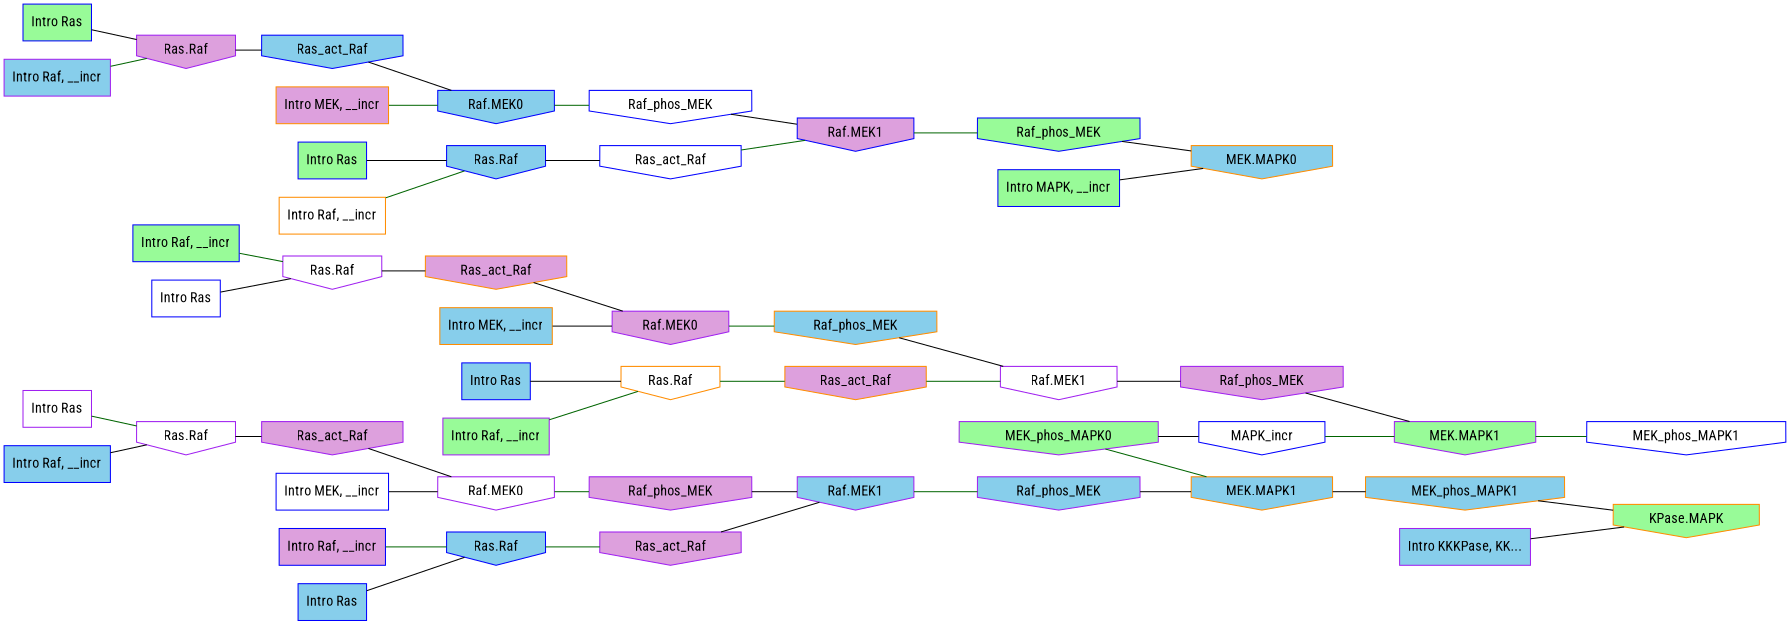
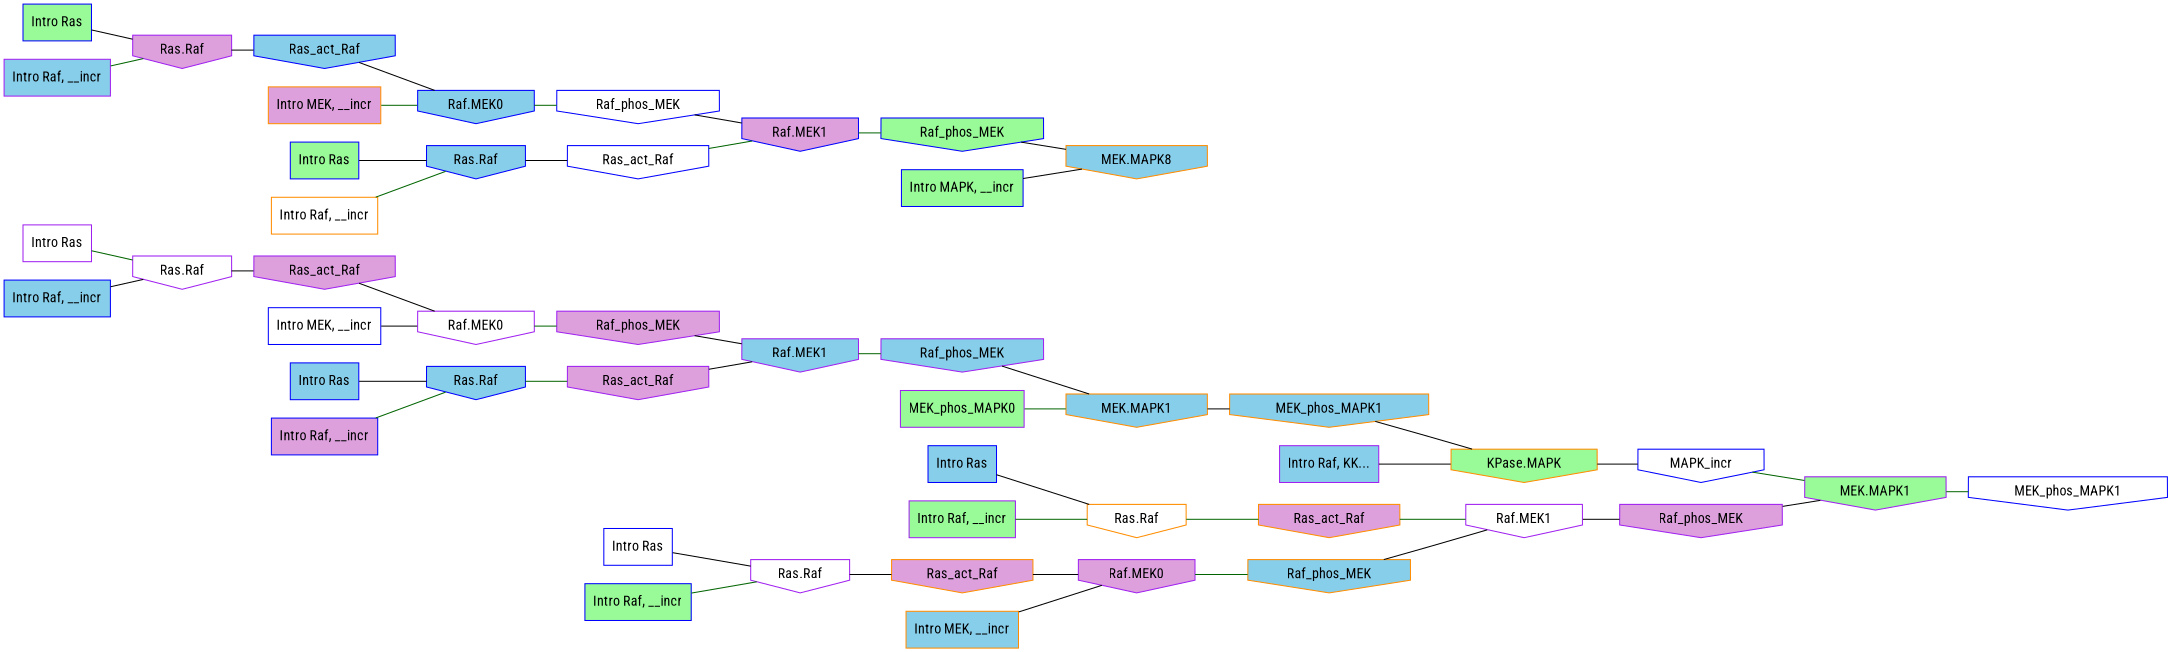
node "MEK.MAPK0": label "MEK.MAPK0" -> "MEK.MAPK8"
node "MEK_phos_MAPK0": shape invhouse -> box
edge "MEK_phos_MAPK0" -- "MAPK_incr": now "KPase.MAPK" -- "MAPK_incr"
node "Intro KKKPase, KK...": label "Intro KKKPase, KK..." -> "Intro Raf, KK..."
